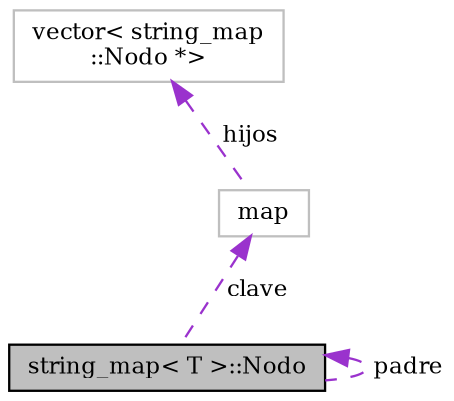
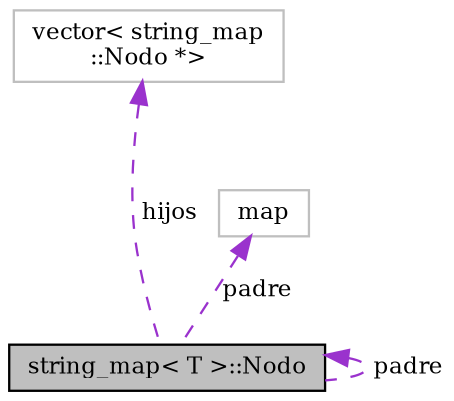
edge "map" -> "vector< string_map ::Nodo *>": now "string_map< T >::Nodo" -> "vector< string_map ::Nodo *>"
edge "string_map< T >::Nodo" -> "map": label " clave" -> " padre"
